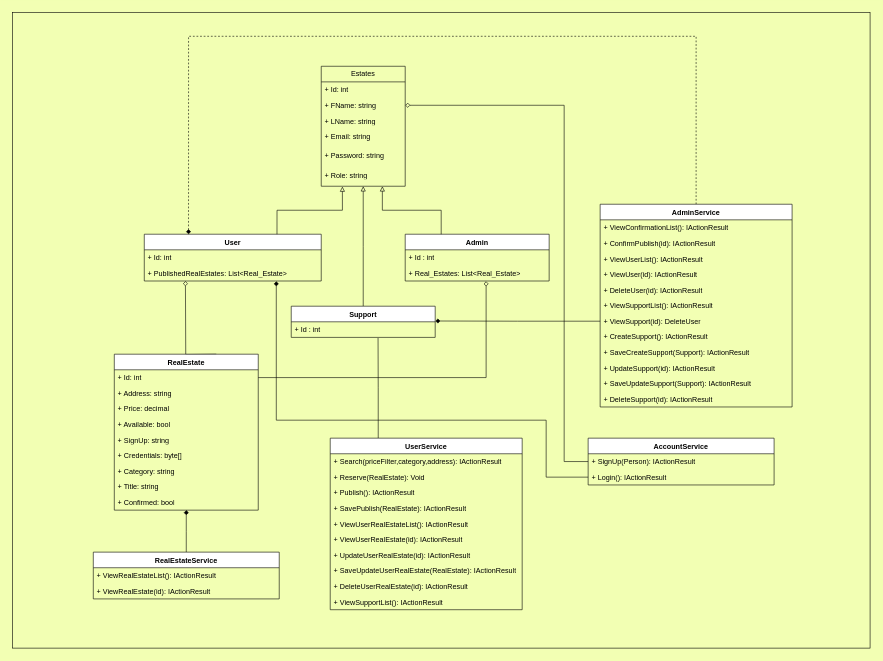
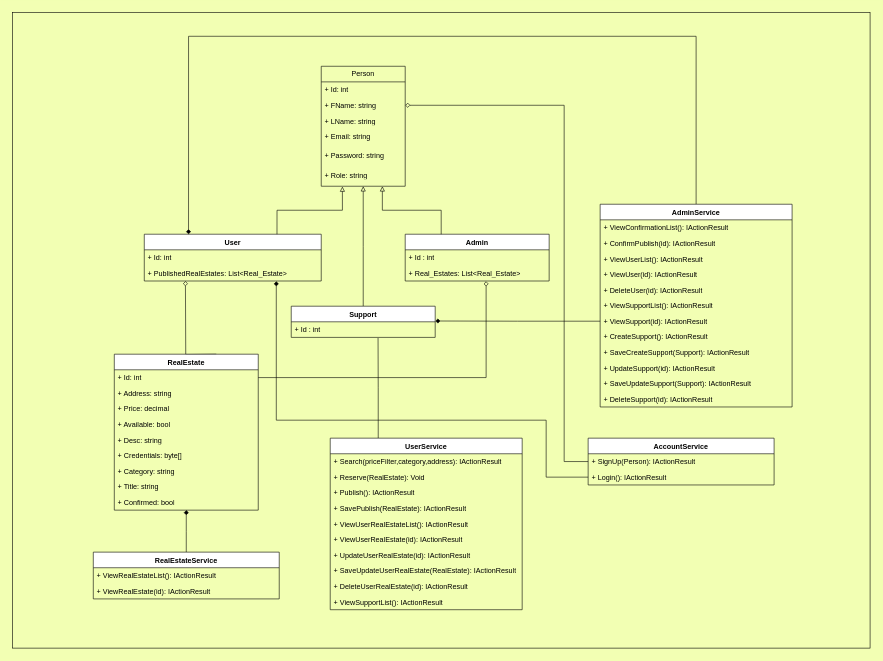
edge "AdminService" -> "User": style dashed -> solid
node "Estates": label "Estates" -> "Person"
node "+ ViewSupport(id): DeleteUser": label "+ ViewSupport(id): DeleteUser" -> "+ ViewSupport(id): IActionResult"
node "+ SignUp: string": label "+ SignUp: string" -> "+ Desc: string"
